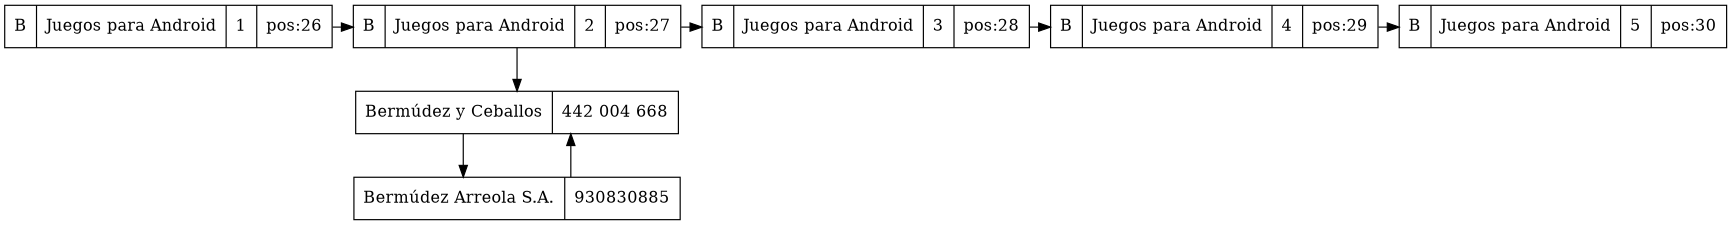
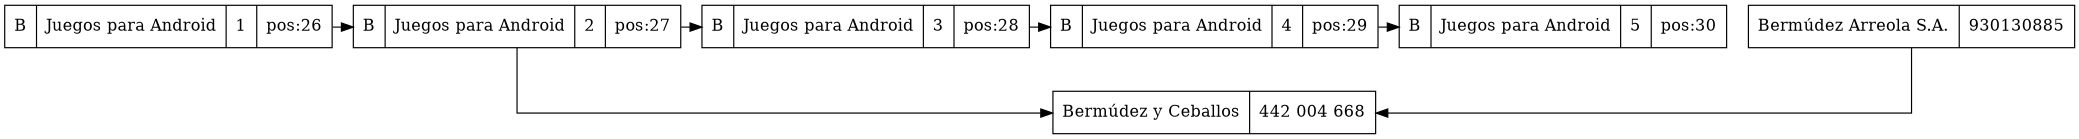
edge "Bermúdez y Ceballos" -> "Bermúdez Arreola S.A.": removed
node "Bermúdez Arreola S.A.": text "930830885" -> "930130885"
